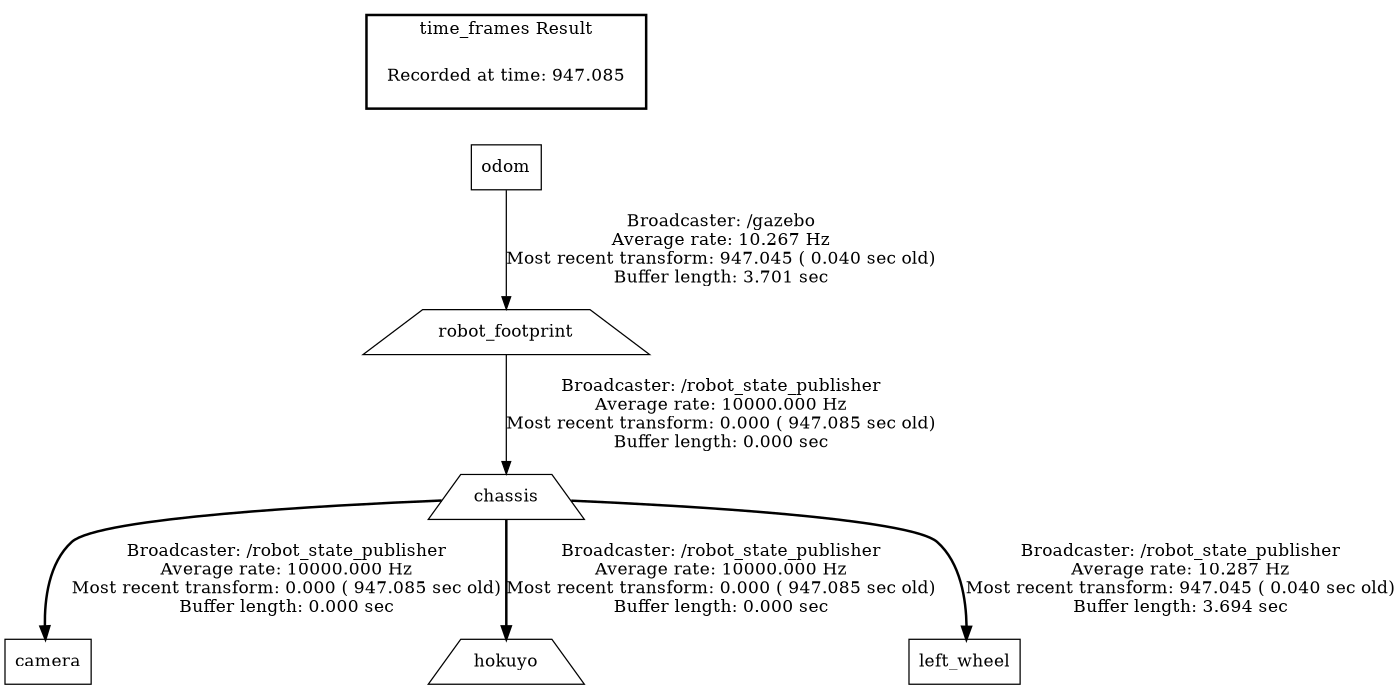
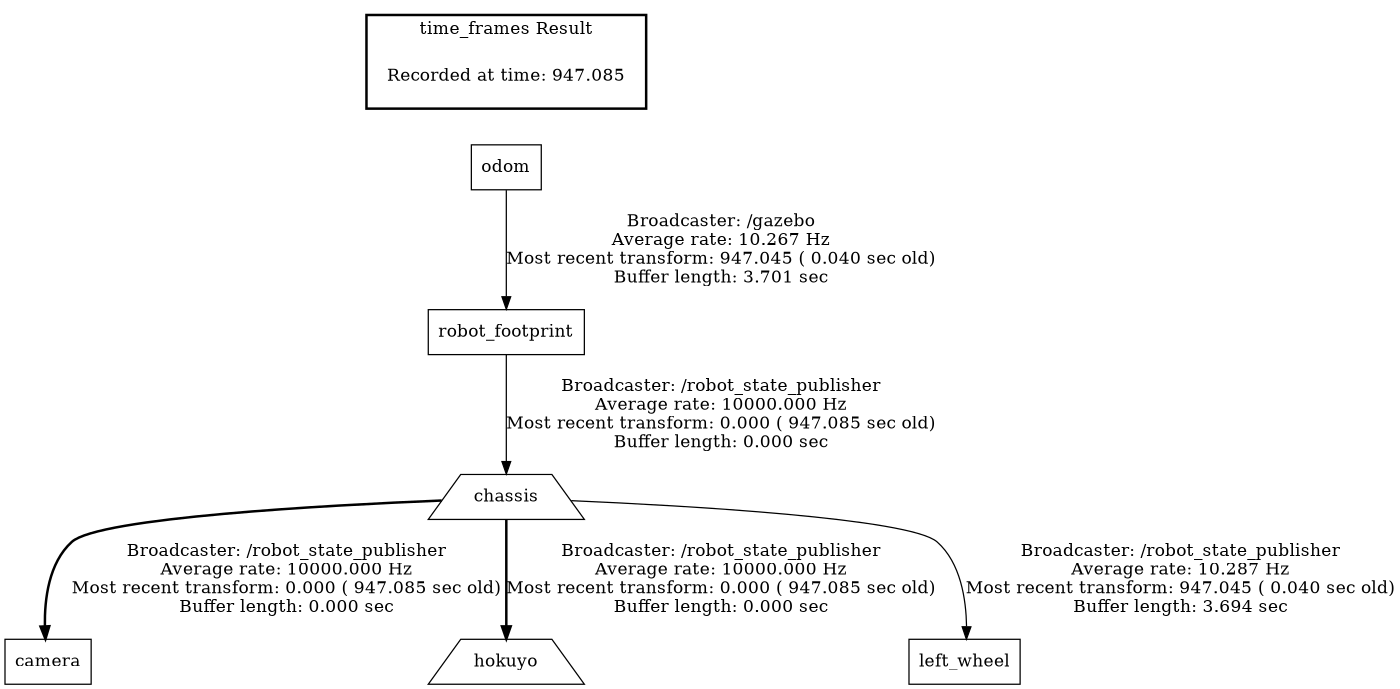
node "robot_footprint": shape trapezium -> box
edge "chassis" -> "left_wheel": style bold -> solid
